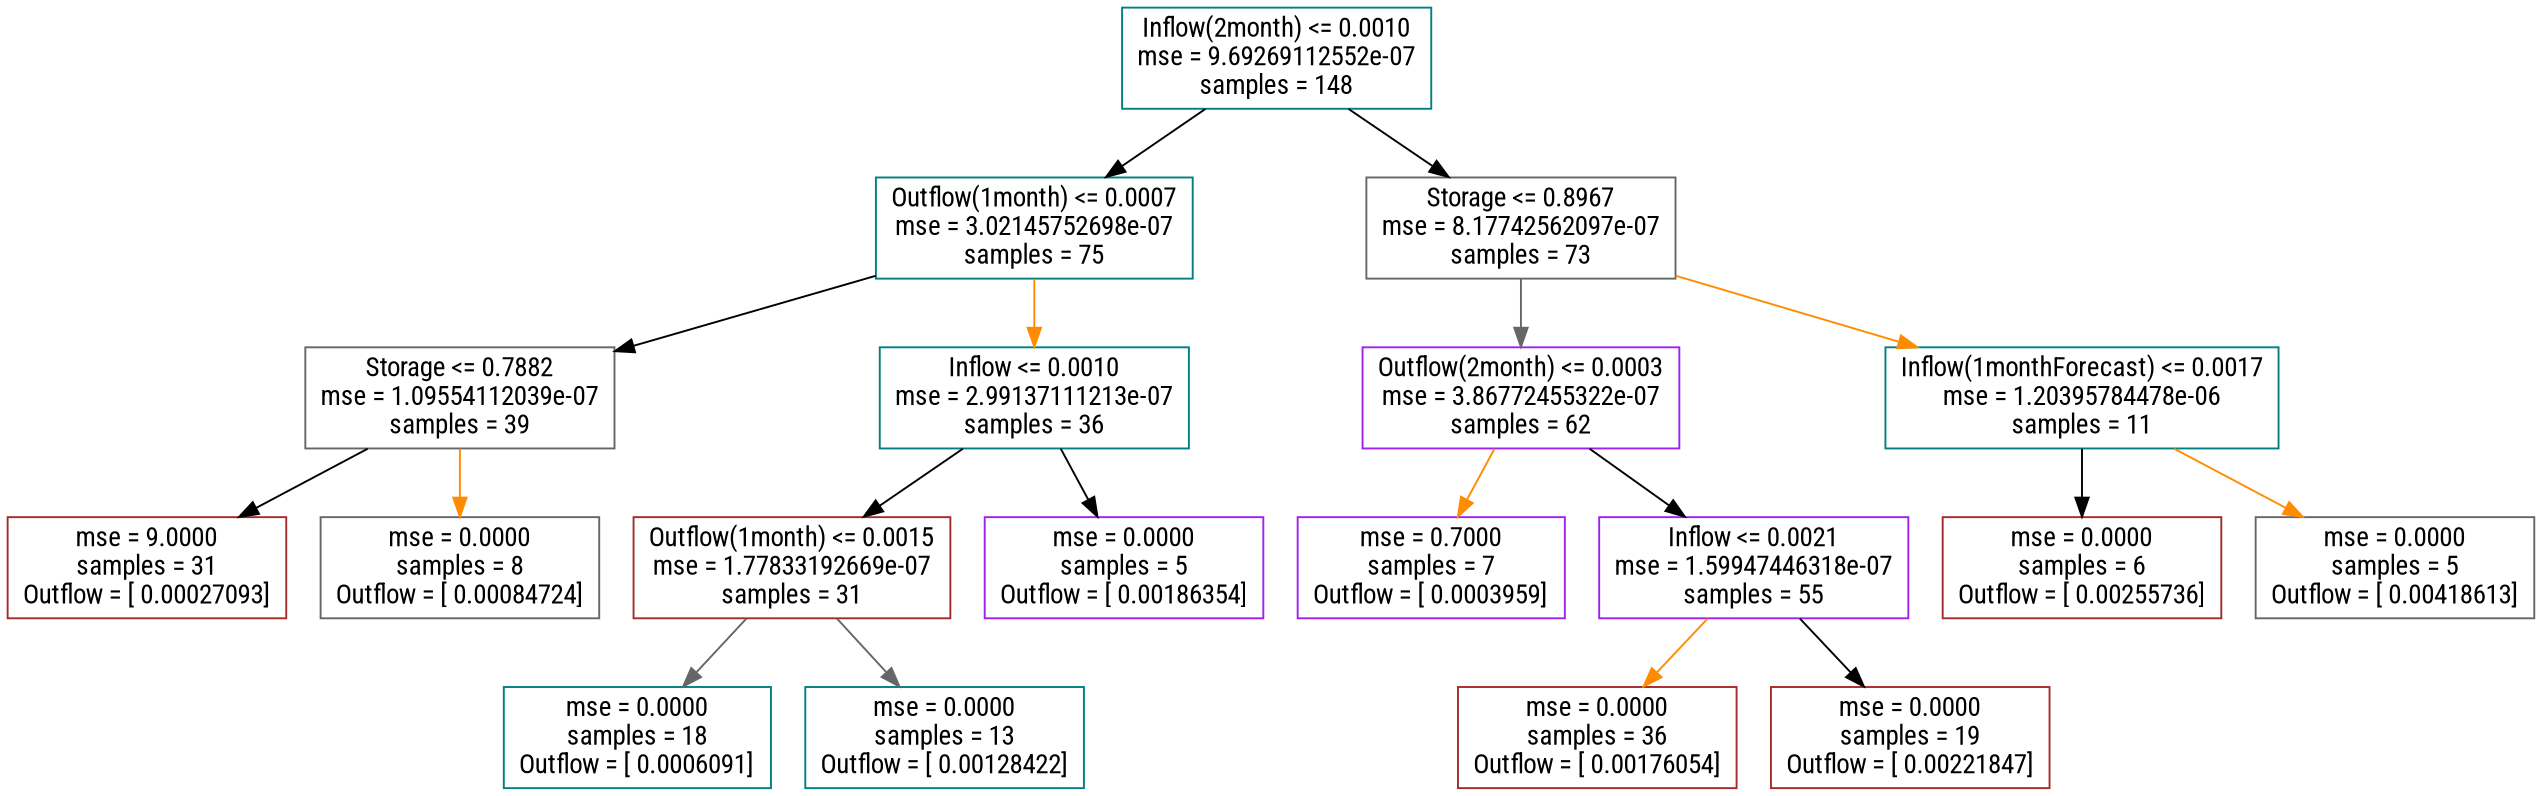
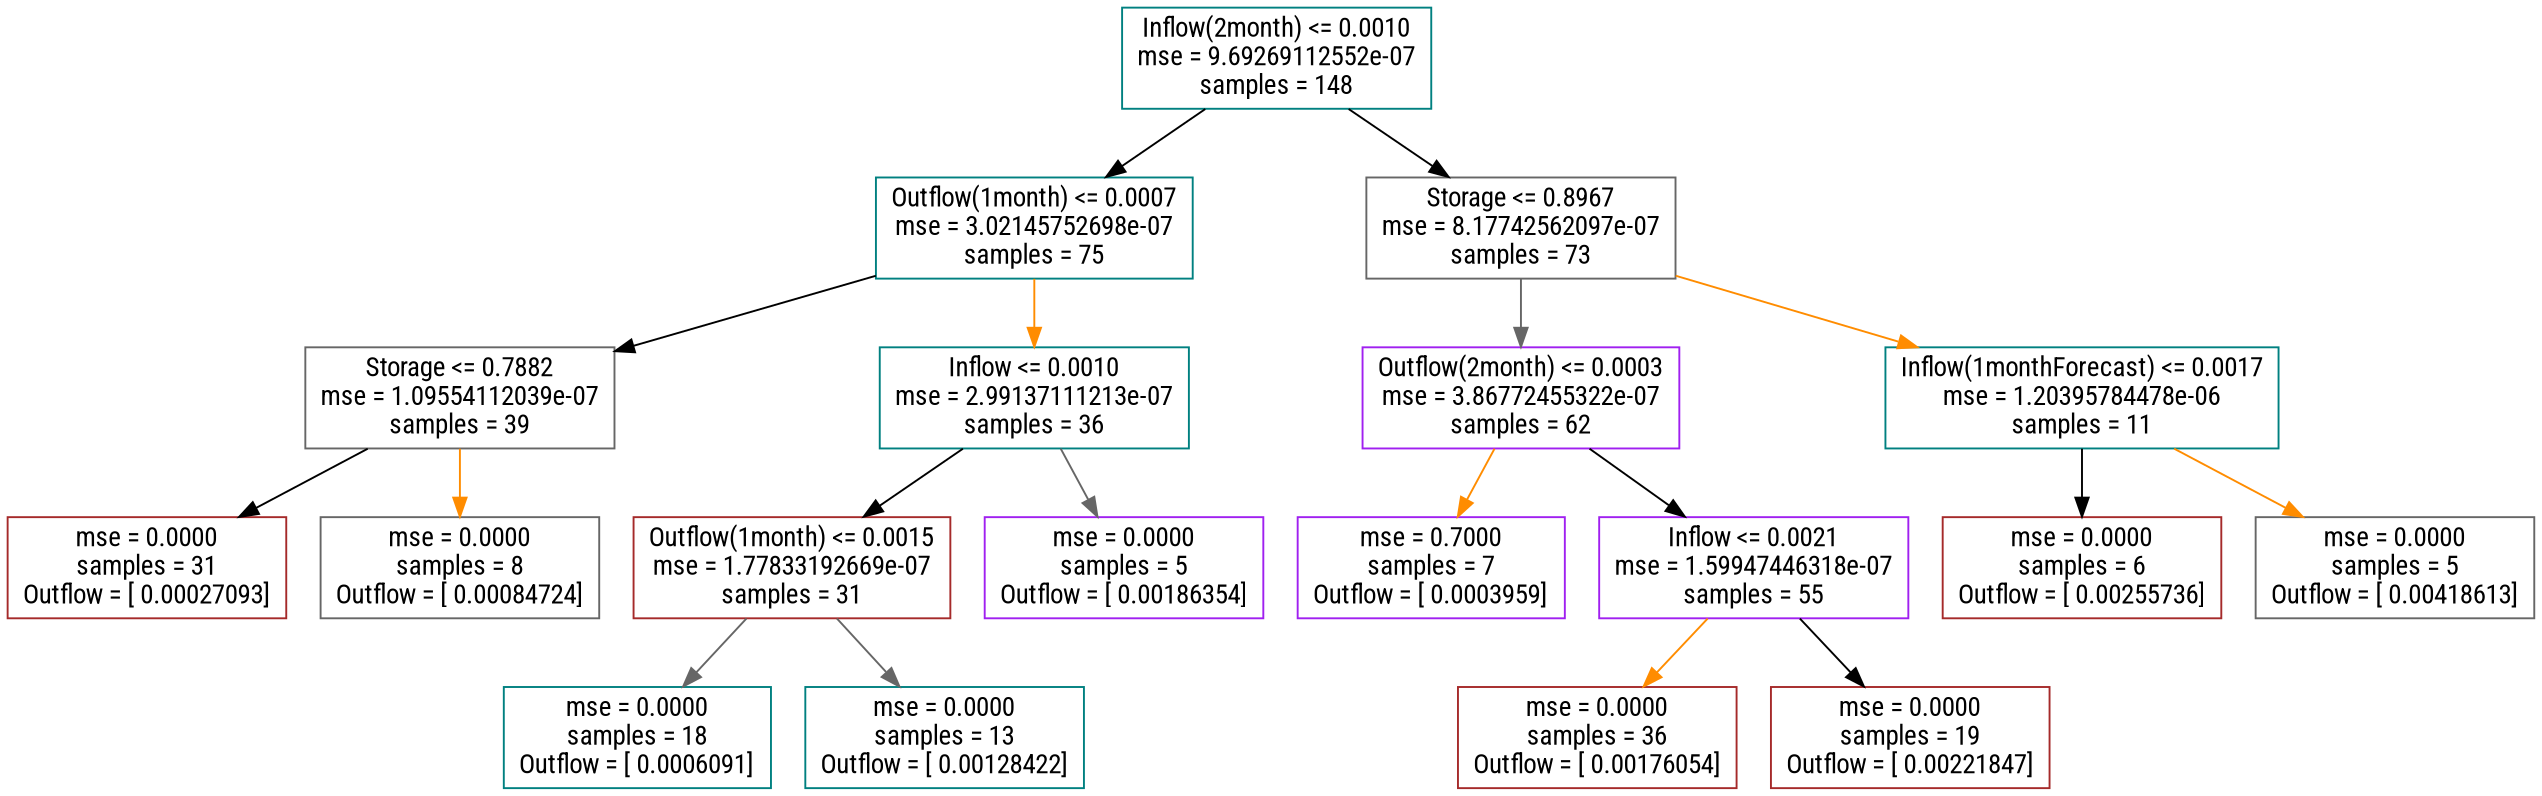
edge "Inflow <= 0.0010 mse = 2.99137111213e-07 samples = 36" -> "mse = 0.0000 samples = 5 Outflow = [ 0.00186354]": color black -> gray40
node "mse = 9.0000 samples = 31 Outflow = [ 0.00027093]": label "mse = 9.0000 samples = 31 Outflow = [ 0.00027093]" -> "mse = 0.0000 samples = 31 Outflow = [ 0.00027093]"
